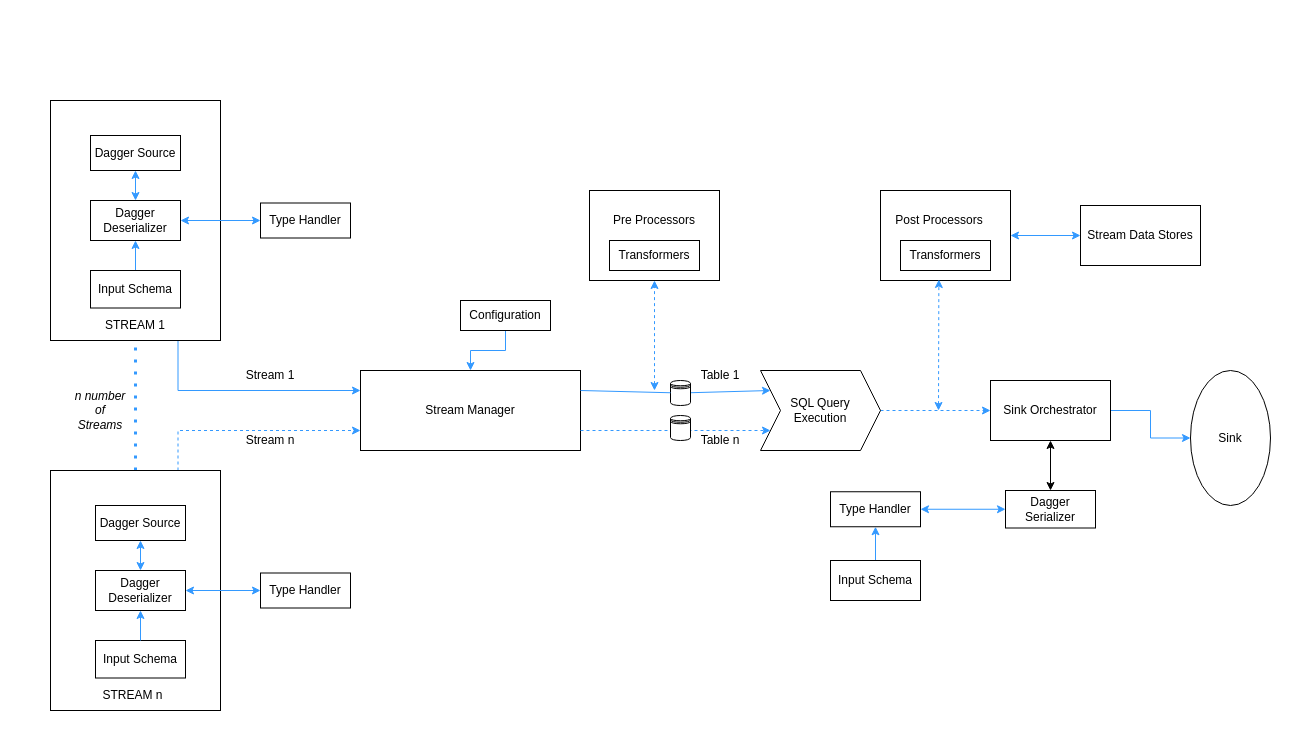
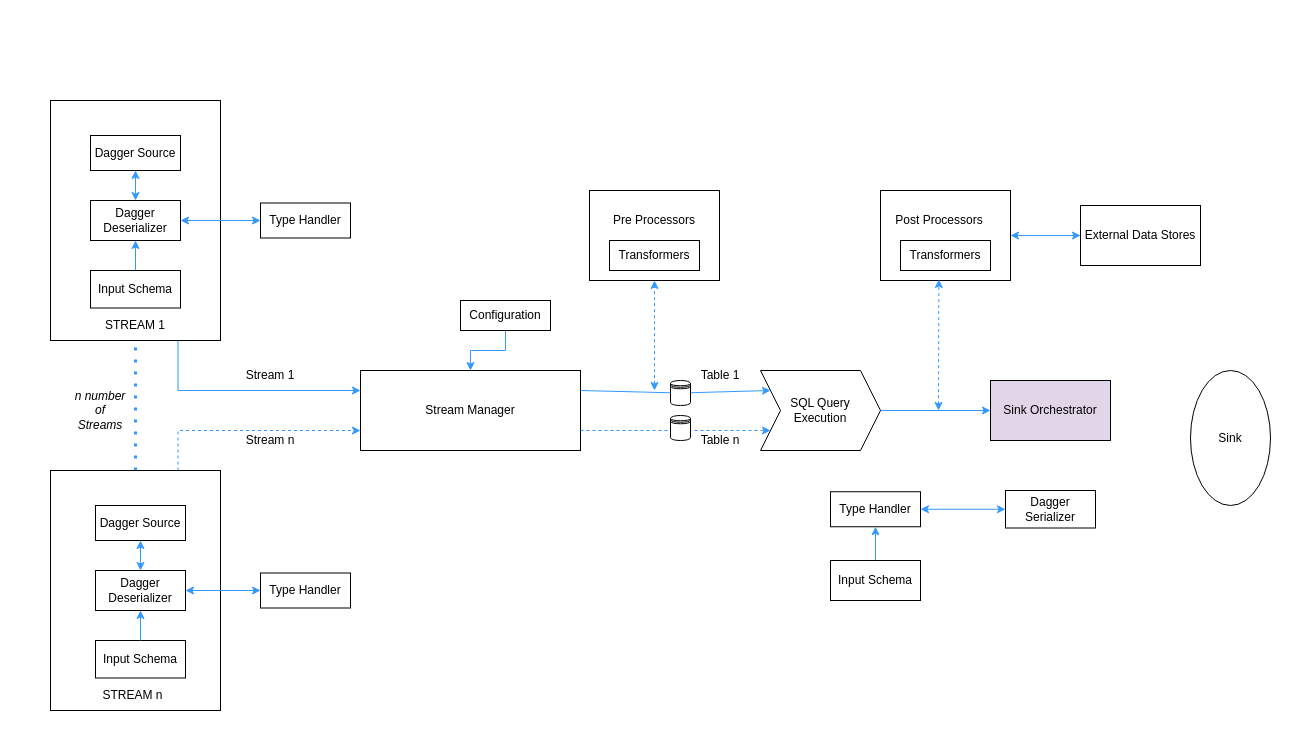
node "Stream Data Stores": label "Stream Data Stores" -> "External Data Stores"
edge "SQL Query Execution" -> "Sink Orchestrator": style dashed -> solid
node "Sink Orchestrator": fillcolor #ffffff -> #e1d5e7
edge "Sink Orchestrator" -> "Sink": removed
edge "Sink Orchestrator" -- "Dagger Serializer": removed
